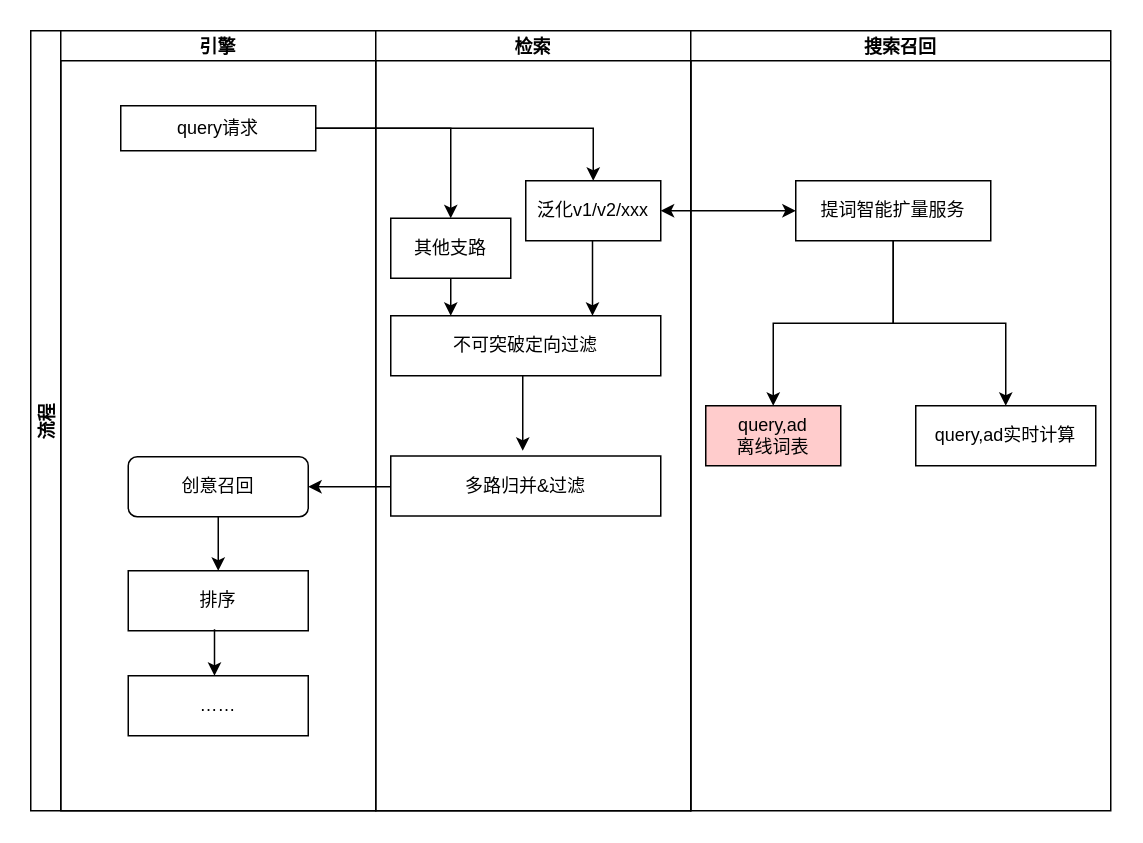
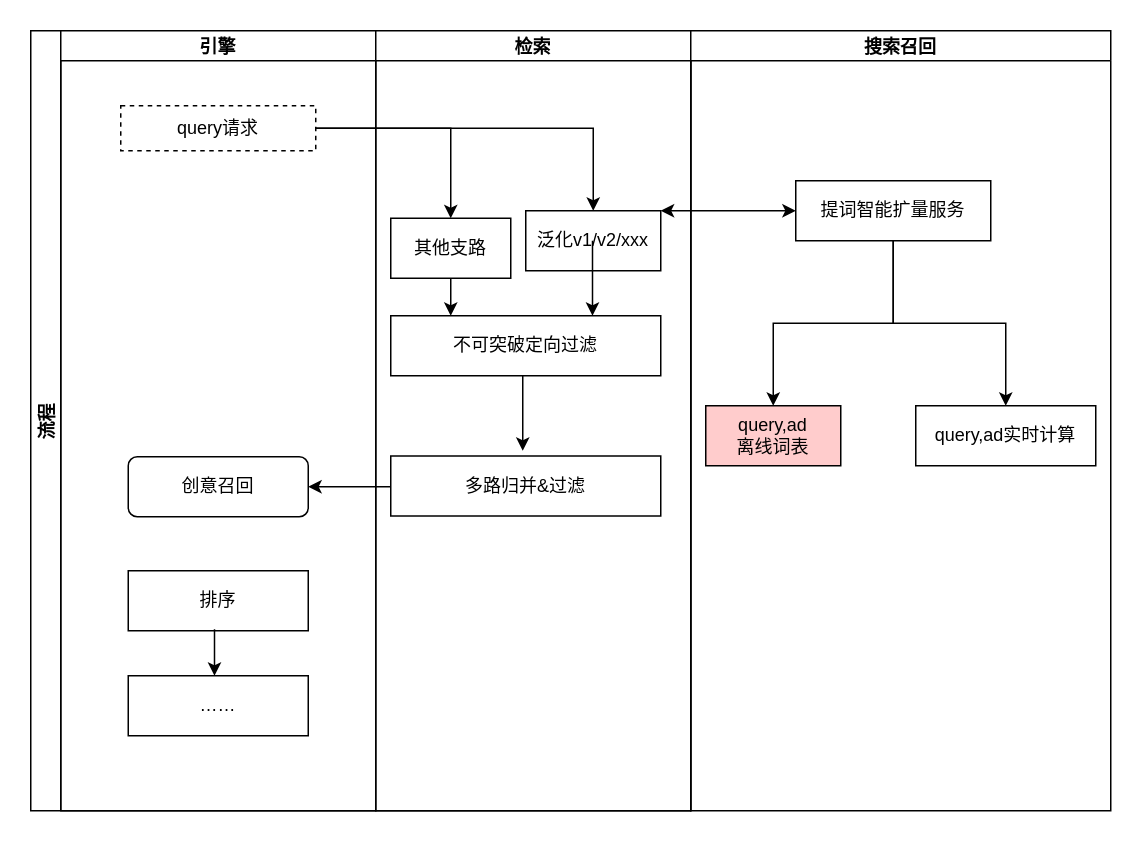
node "query请求": style solid -> dashed
node "泛化v1/v2/xxx": moved (593, 211) -> (593, 241)
edge "创意召回" -> "排序": removed
